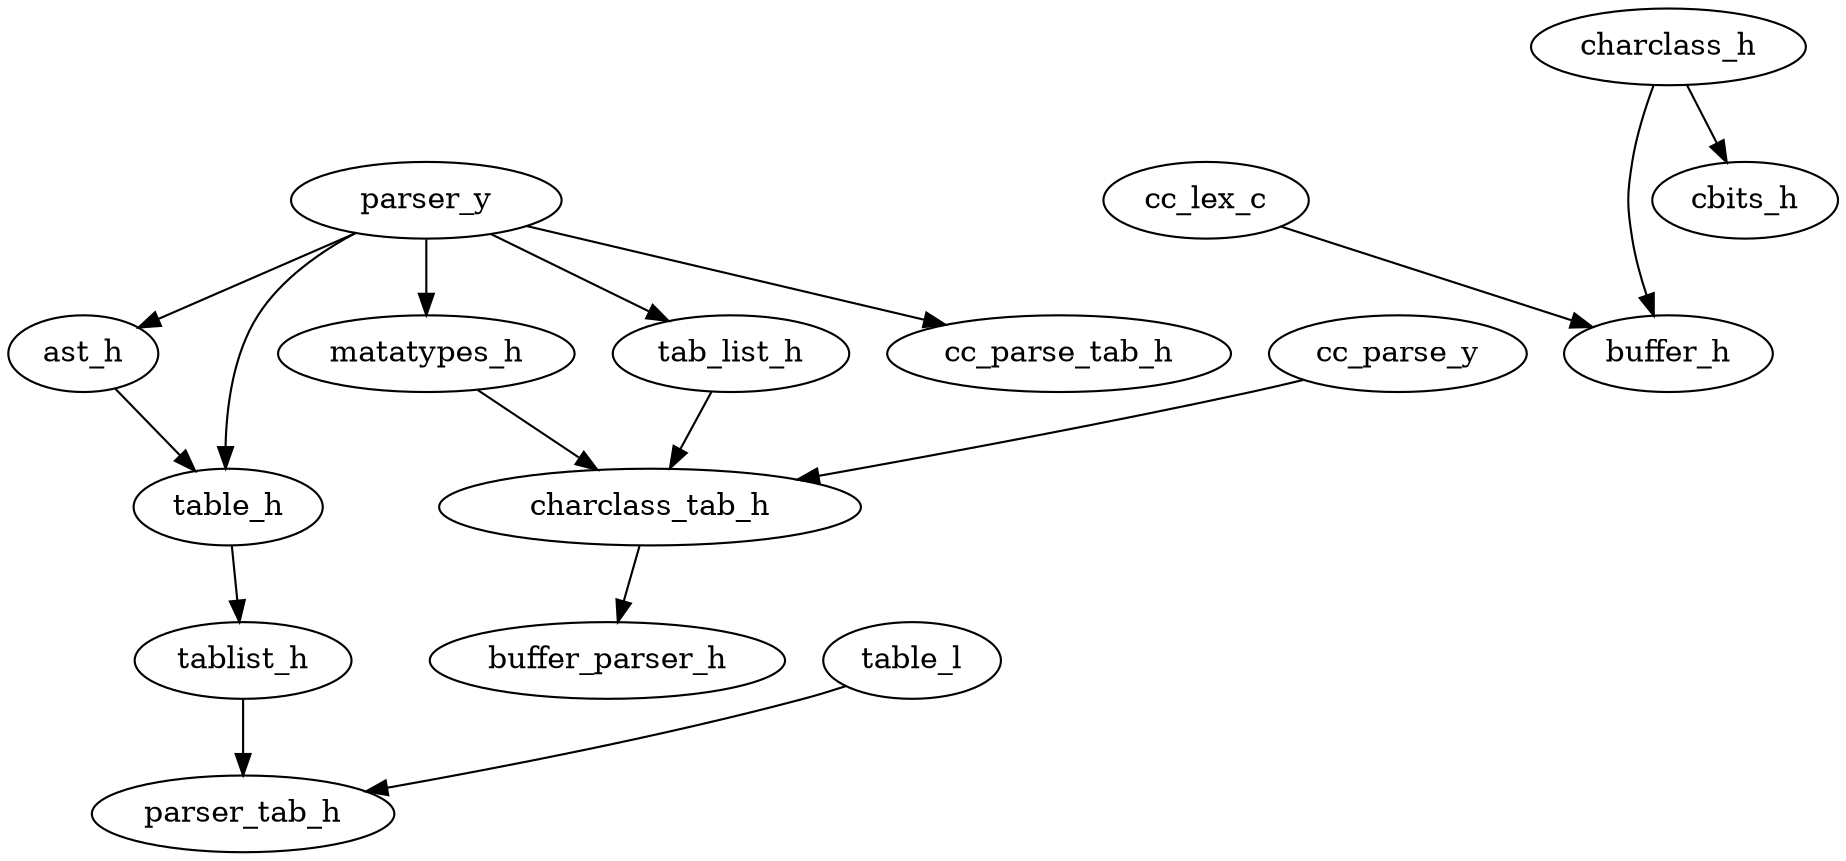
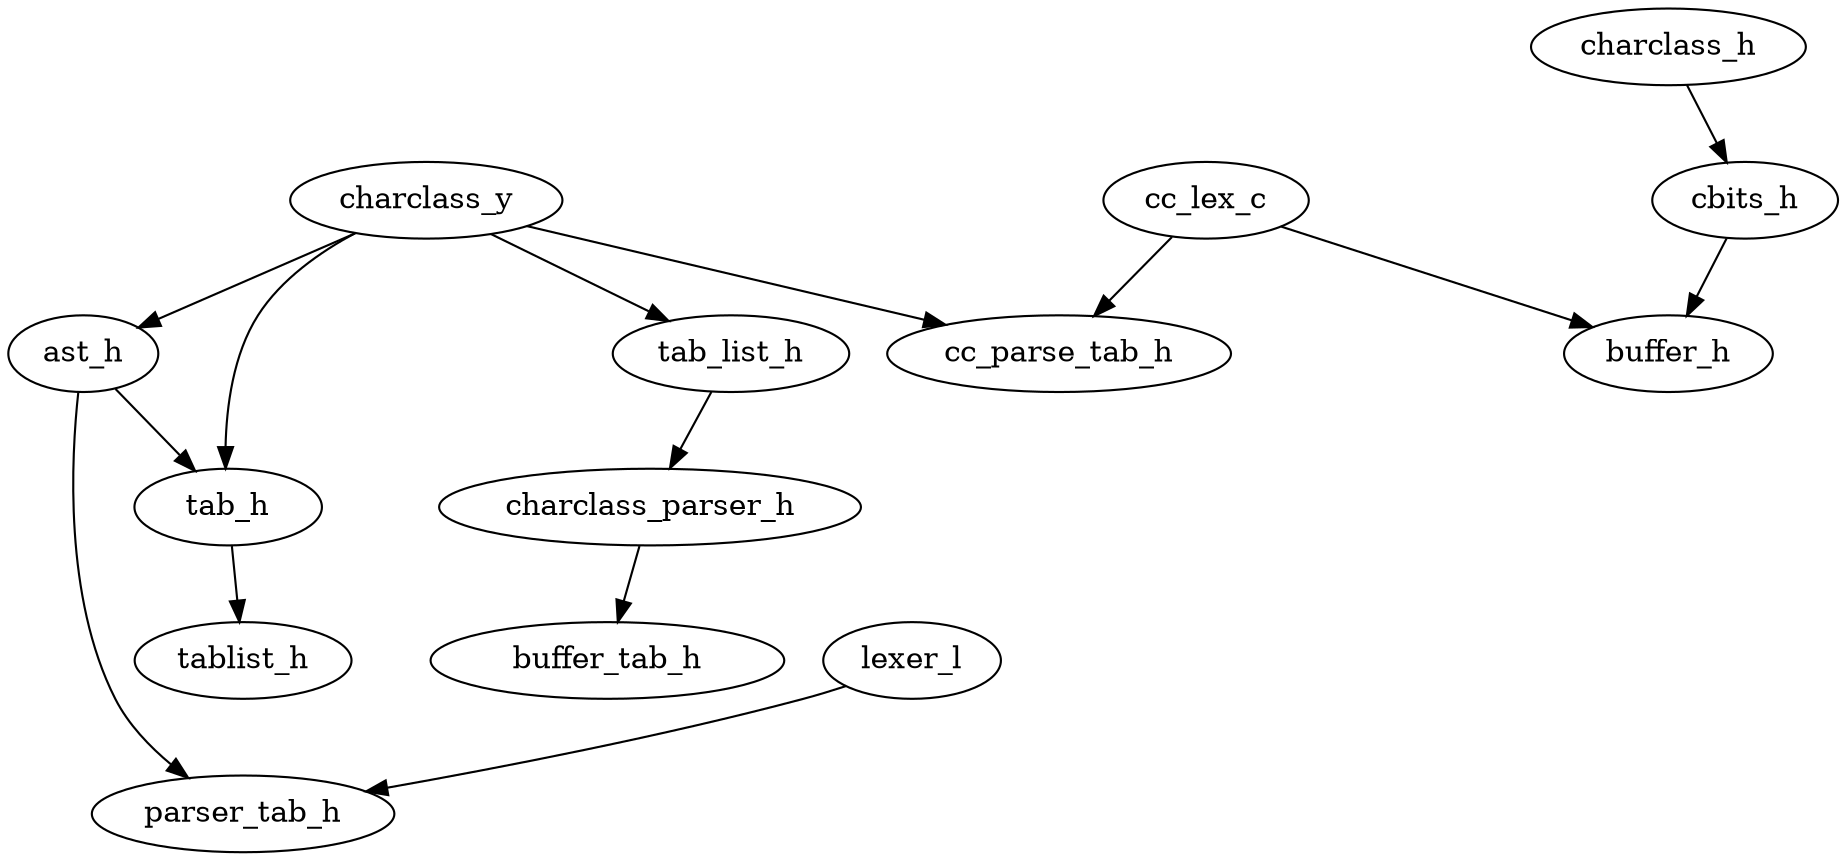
edge "charclass_h" -> "buffer_h": now "cbits_h" -> "buffer_h"
node "parser_y": label "parser_y" -> "charclass_y"
edge "cc_lex_c" -> "cc_parse_tab_h": added
node "matatypes_h": removed
node "cc_parse_y": removed
node "table_h": label "table_h" -> "tab_h"
node "charclass_tab_h": label "charclass_tab_h" -> "charclass_parser_h"
node "buffer_parser_h": label "buffer_parser_h" -> "buffer_tab_h"
node "table_l": label "table_l" -> "lexer_l"
edge "tablist_h" -> "parser_tab_h": now "ast_h" -> "parser_tab_h"
